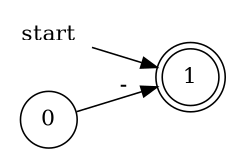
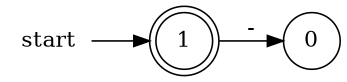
edge "0" -> "1": reversed
